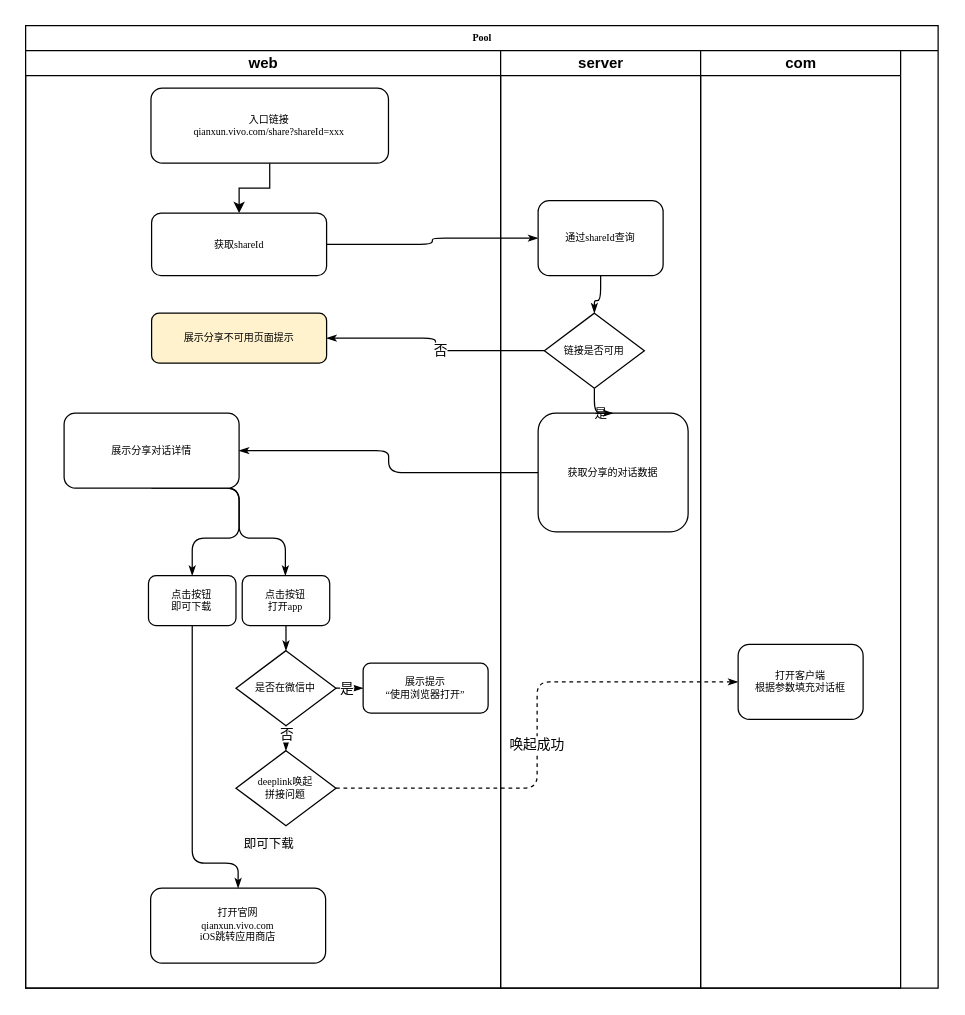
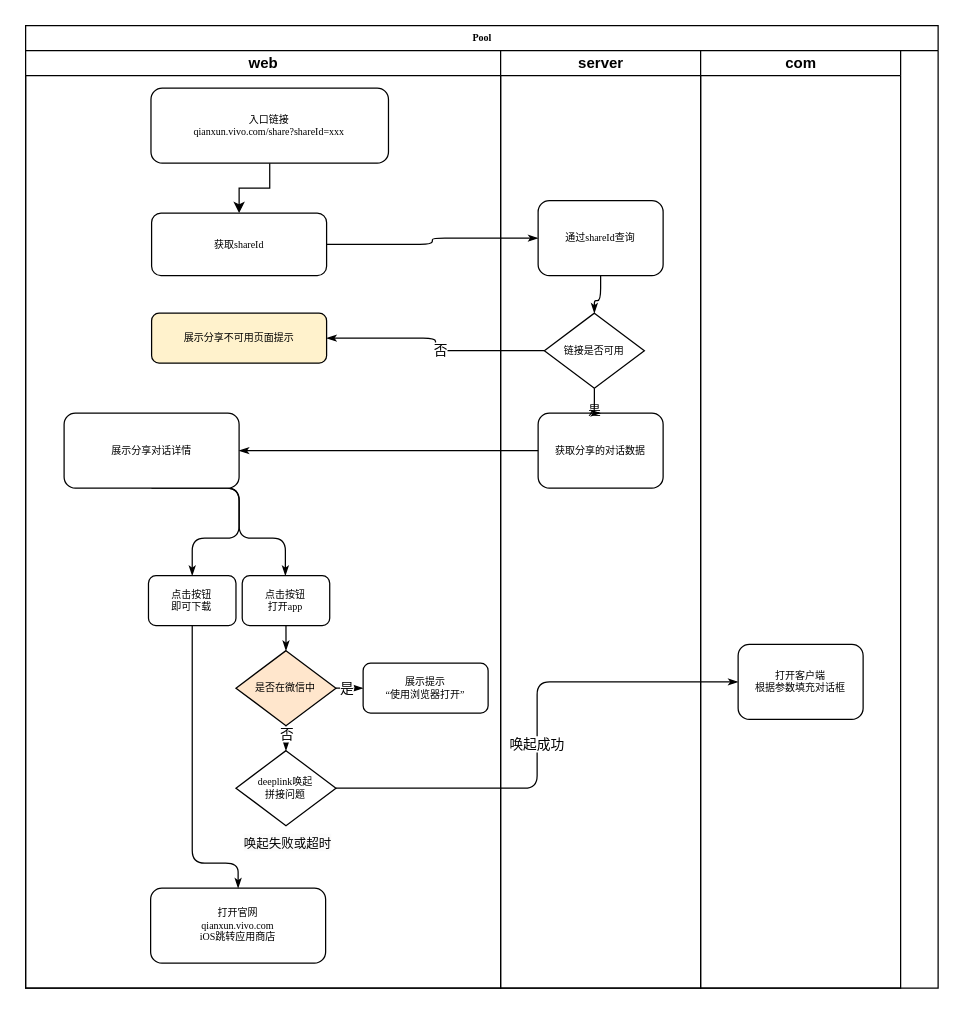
node "获取分享的对话数据": size 150x119 -> 125x75
edge "deeplink唤起 拼接问题" -> "打开客户端 根据参数填充对话框": style dashed -> solid
node "是否在微信中": fillcolor #ffffff -> #ffe6cc
node "即可下载": label "即可下载" -> "唤起失败或超时"
